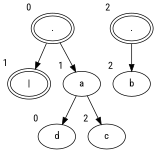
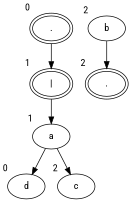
edge ". 0" -> "a 1": now "| 1" -> "a 1"
edge ". 2" -> "b 2": reversed
